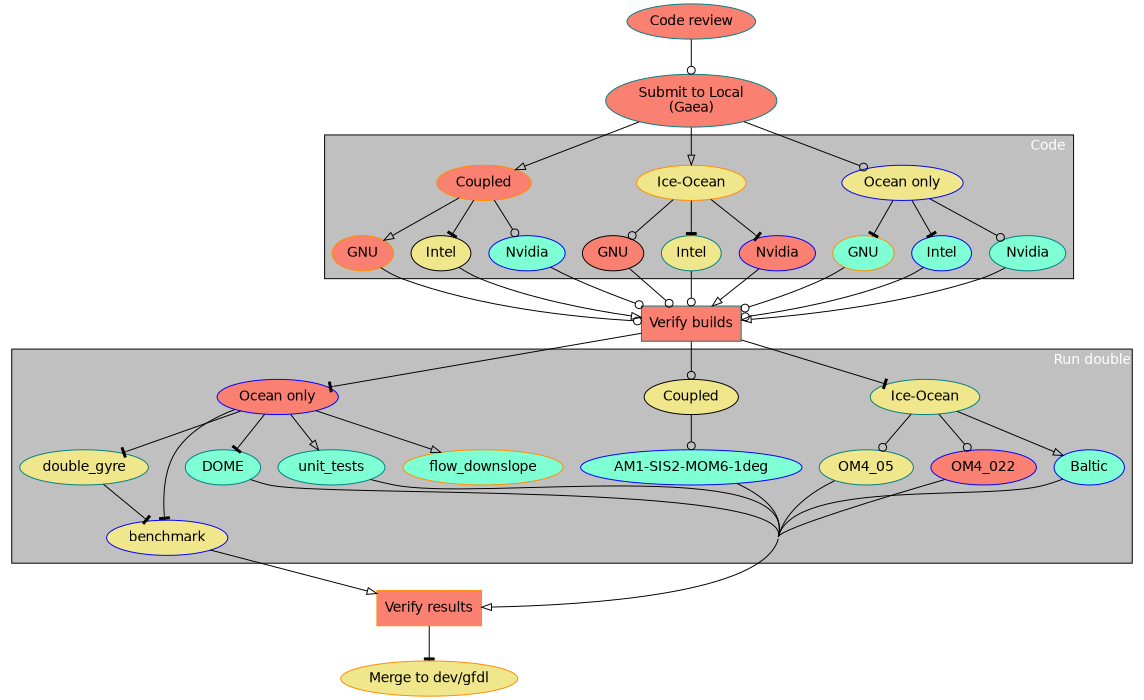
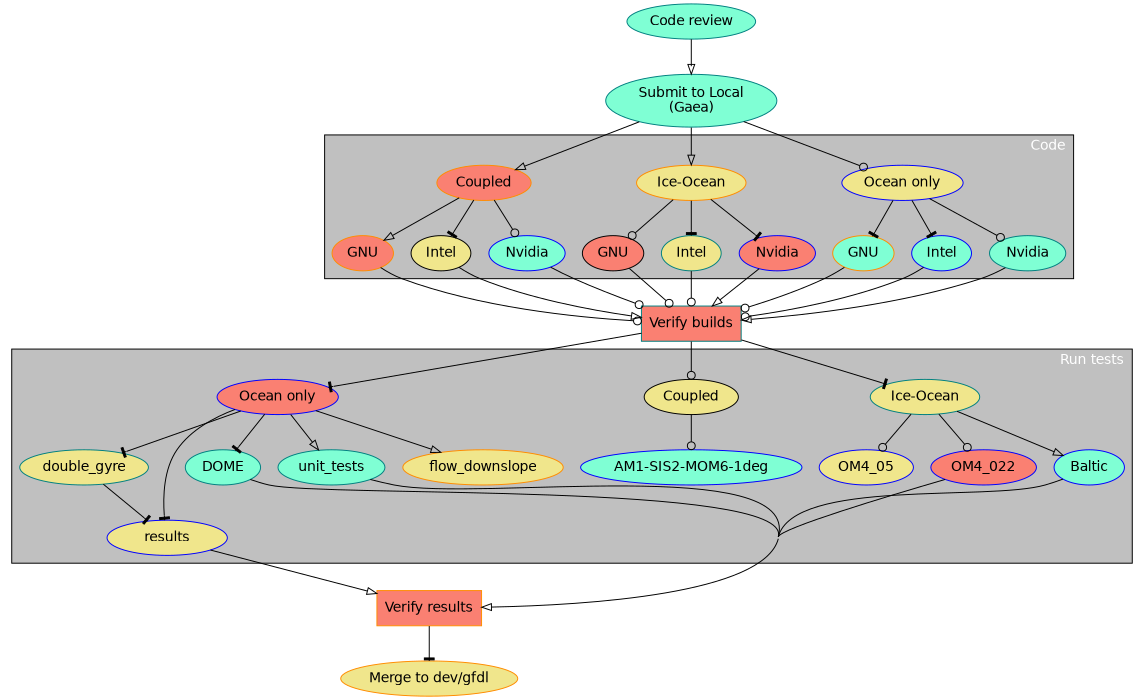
node "Code review": fillcolor salmon -> aquamarine
edge "Code review" -> "Submit to Local (Gaea)": arrowhead odot -> onormal
node "Submit to Local (Gaea)": fillcolor salmon -> aquamarine
cluster "Run double": label "Run double" -> "Run tests"
node "flow_downslope": fillcolor aquamarine -> khaki
node "OM4_05": color teal -> blue
edge "AM1-SIS2-MOM6-1deg" -> "Verify results": removed
edge "OM4_05" -> "Verify results": removed
node "benchmark": label "benchmark" -> "results"
